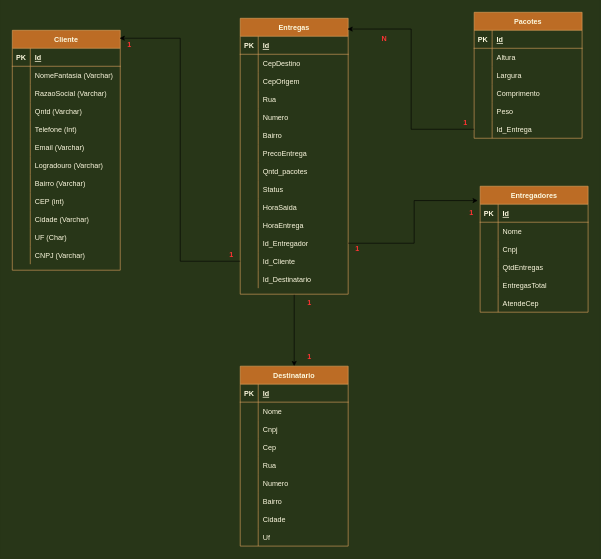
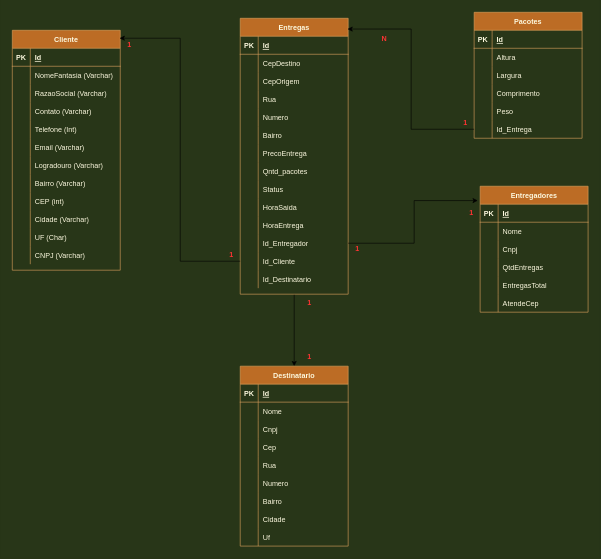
node "Qntd (Varchar)": label "Qntd (Varchar)" -> "Contato (Varchar)"
